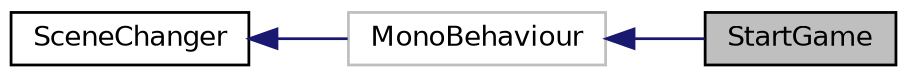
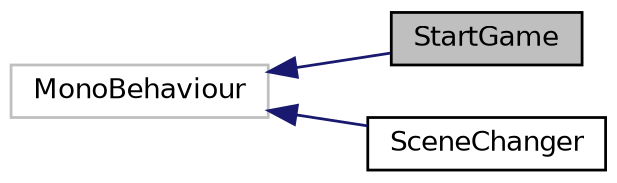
edge "MonoBehaviour" -> "SceneChanger": reversed
